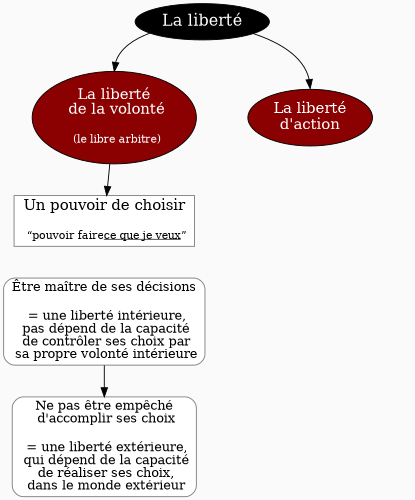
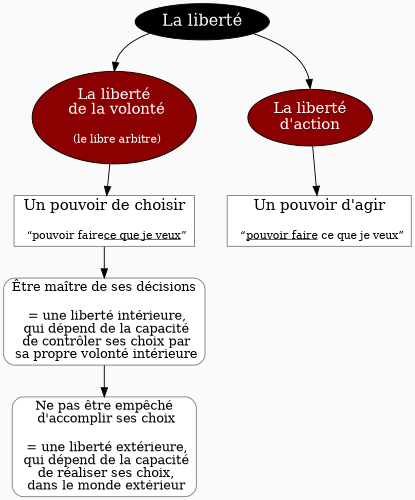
node "Un pouvoir d'agir": added
edge "Un pouvoir de choisir" -> "Être maître de ses décisions": added
node "Être maître de ses décisions": text "pas dépend de la capacité" -> "qui dépend de la capacité"
